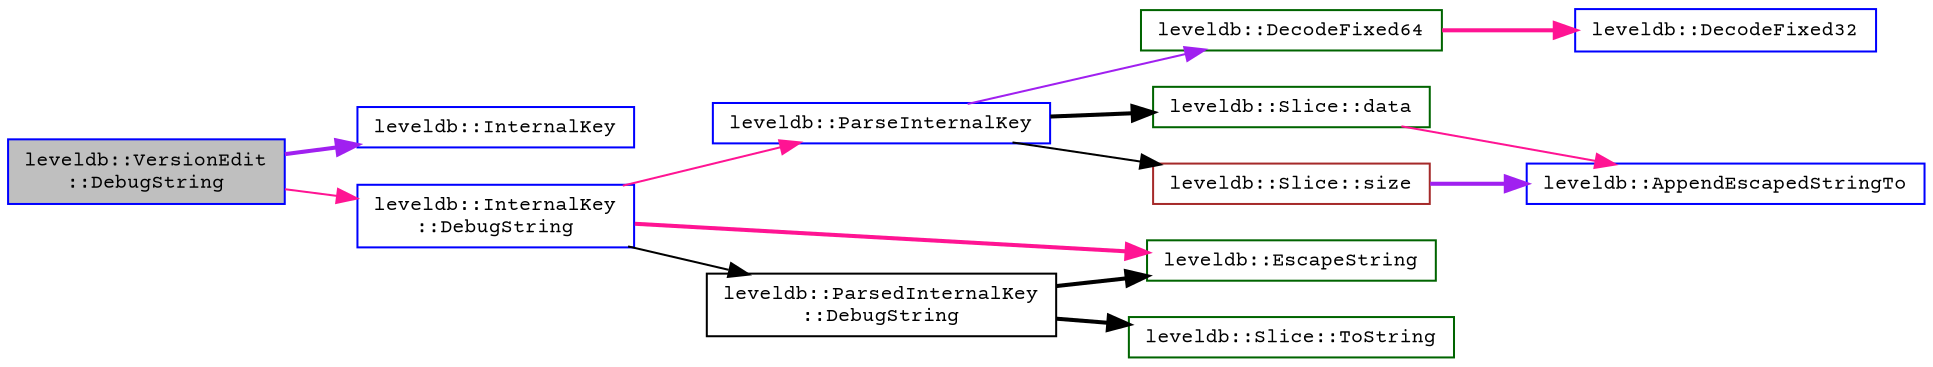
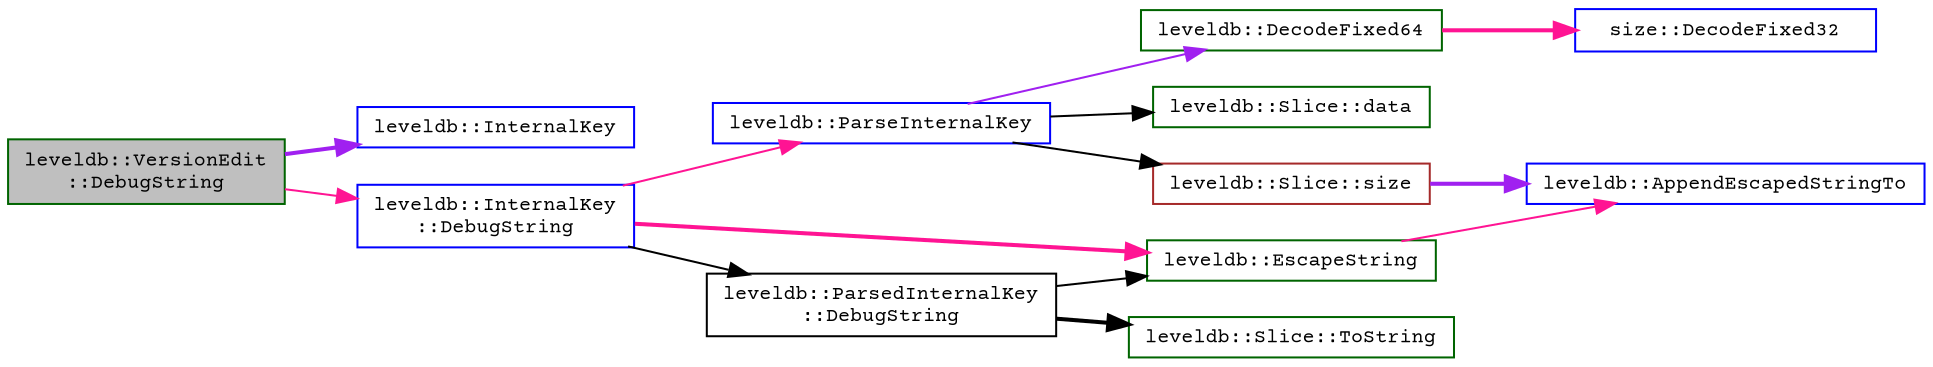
node "leveldb::DecodeFixed32": label "leveldb::DecodeFixed32" -> "size::DecodeFixed32"
edge "leveldb::ParseInternalKey" -> "leveldb::Slice::data": style bold -> solid
edge "leveldb::Slice::data" -> "leveldb::AppendEscapedStringTo": now "leveldb::EscapeString" -> "leveldb::AppendEscapedStringTo"
node "leveldb::VersionEdit ::DebugString": color blue -> darkgreen
edge "leveldb::ParsedInternalKey ::DebugString" -> "leveldb::EscapeString": style bold -> solid
